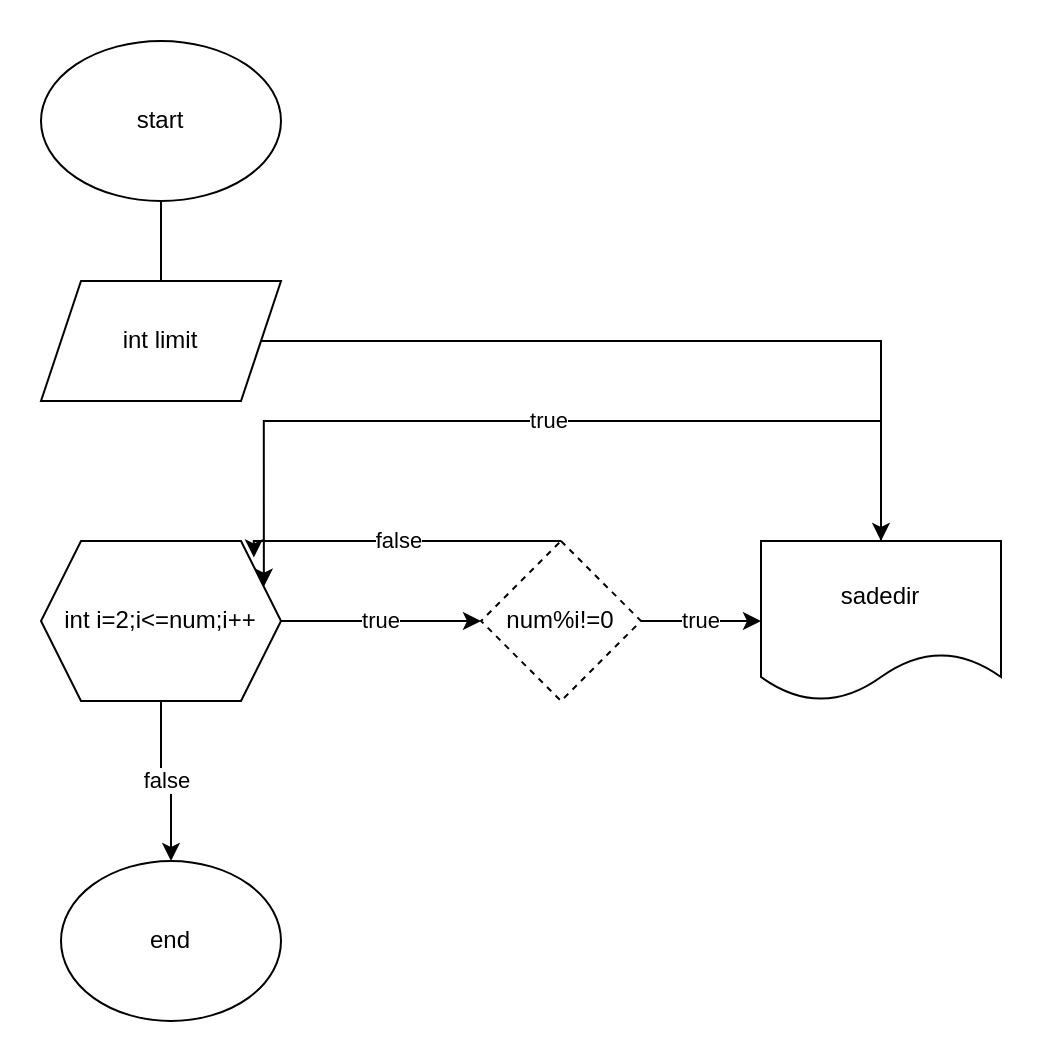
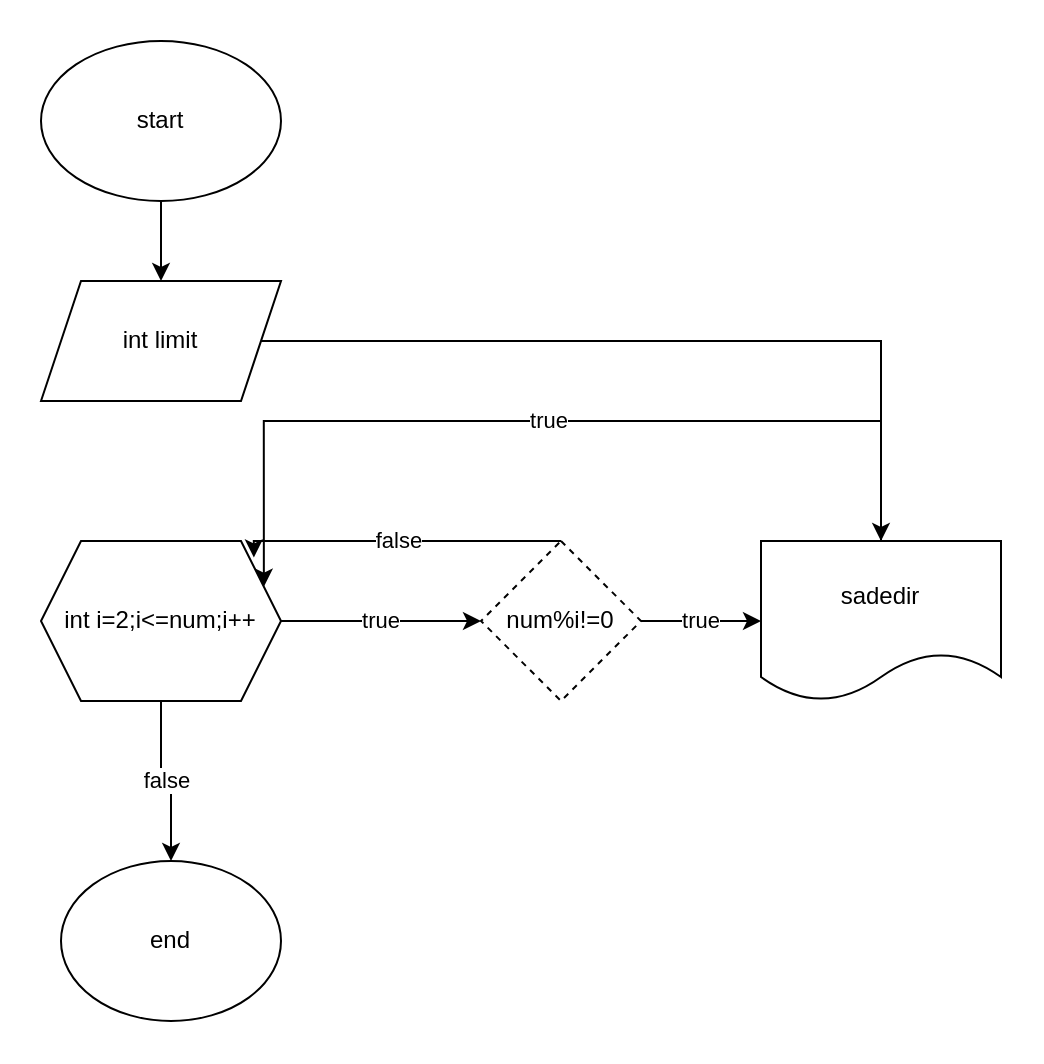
edge "start" -- "int limit": arrowhead none -> classic
